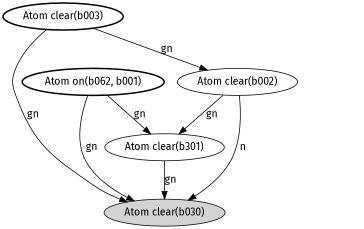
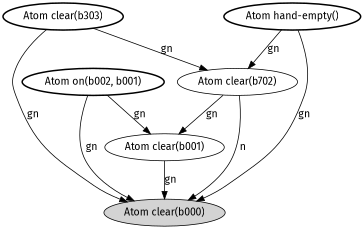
node "Atom clear(b003)": label "Atom clear(b003)" -> "Atom clear(b303)"
node "Atom hand-empty()": added
node "Atom on(b062, b001)": label "Atom on(b062, b001)" -> "Atom on(b002, b001)"
node "Atom clear(b002)": label "Atom clear(b002)" -> "Atom clear(b702)"
node "Atom clear(b301)": label "Atom clear(b301)" -> "Atom clear(b001)"
node "Atom clear(b030)": label "Atom clear(b030)" -> "Atom clear(b000)"
